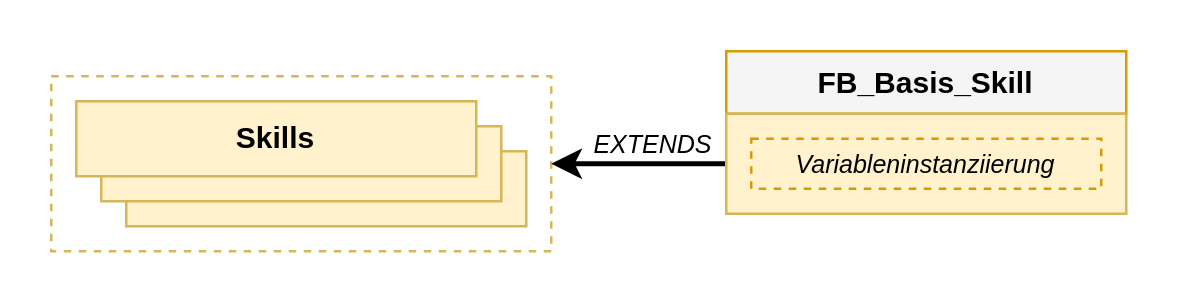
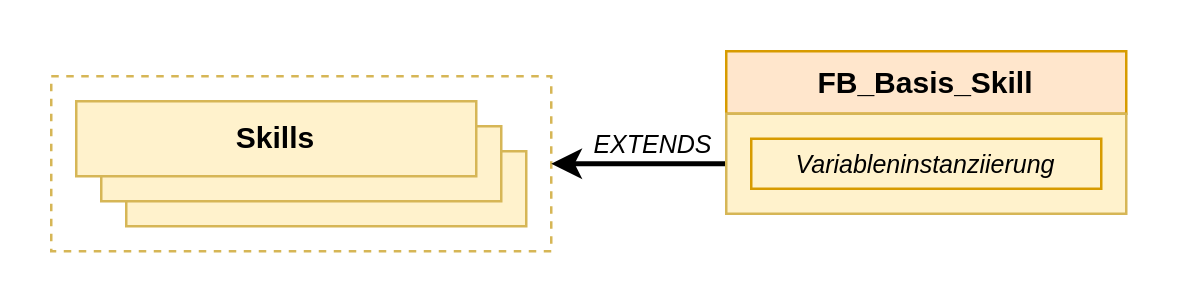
node "FB_Basis_Skill": fillcolor #f5f5f5 -> #ffe6cc
node "Variableninstanziierung": style dashed -> solid
